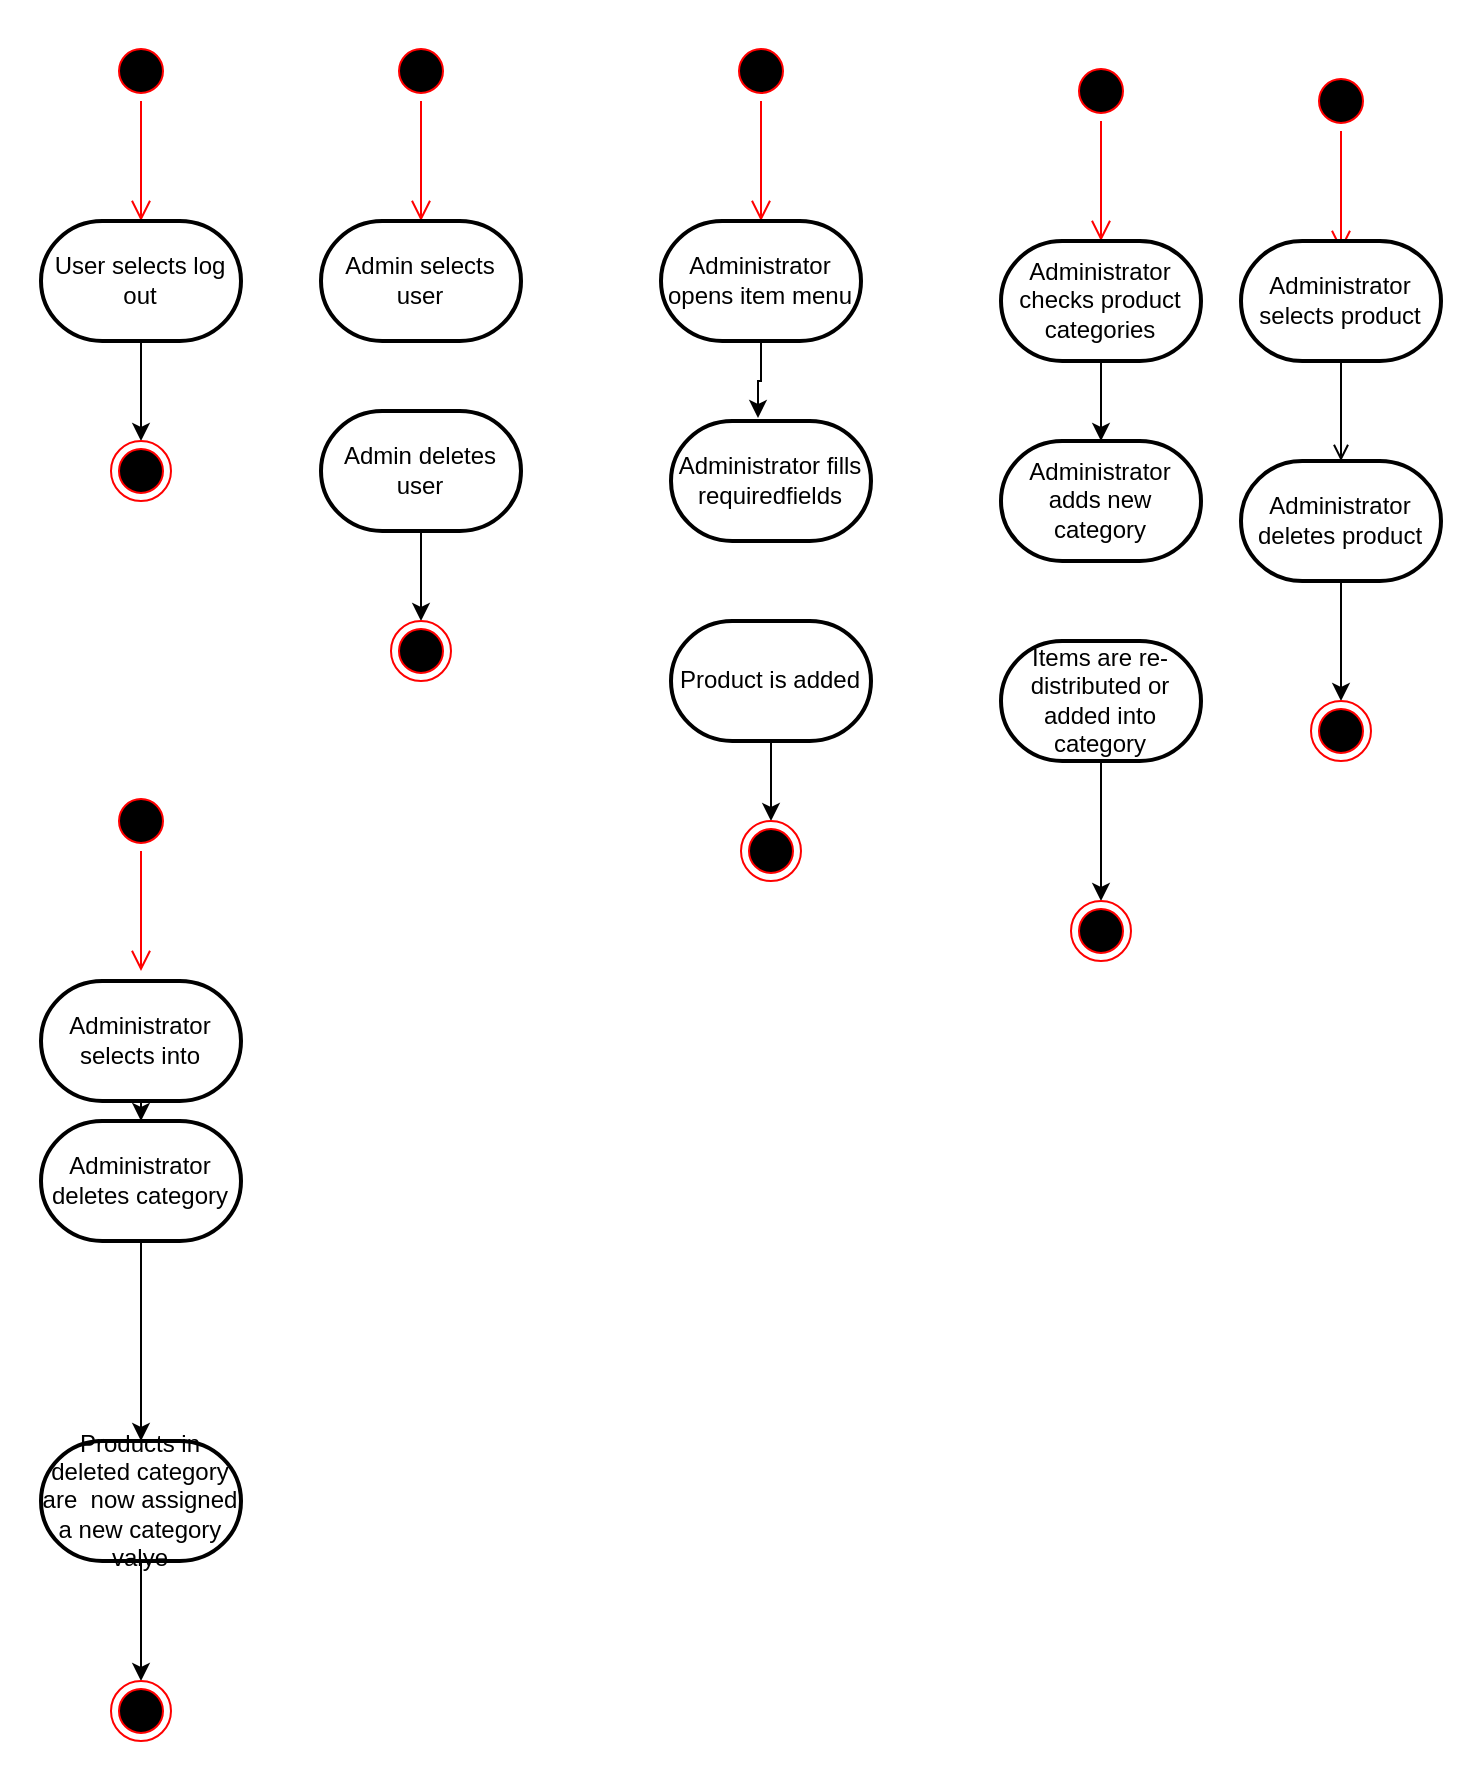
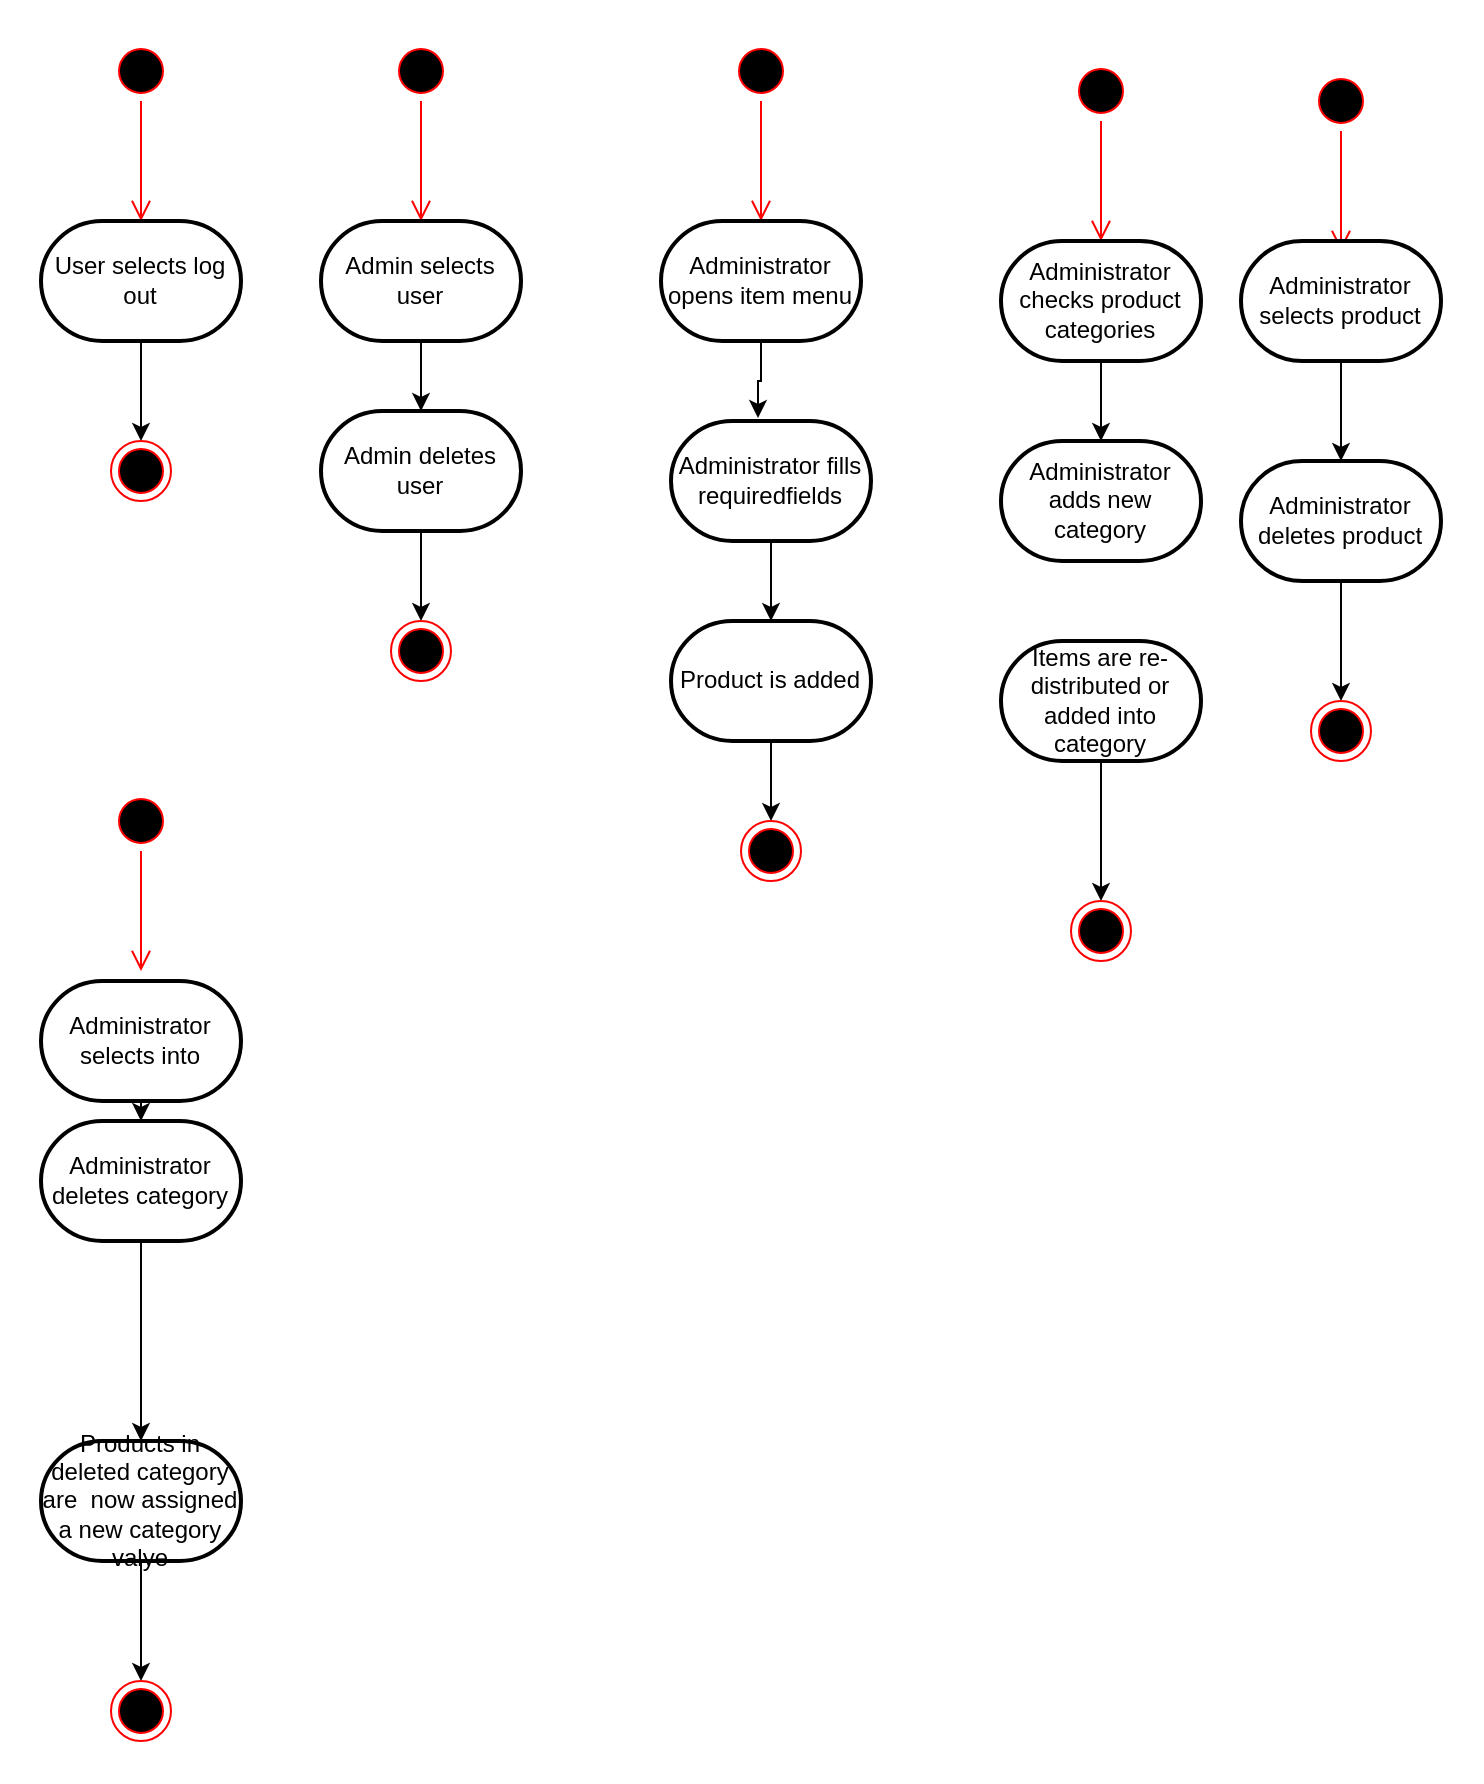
edge "Admin selects user" -> "Admin deletes user": added
edge "Administrator selects product" -> "Administrator deletes product": arrowhead open -> classic
edge "Administrator fills requiredfields" -> "Product is added": added
